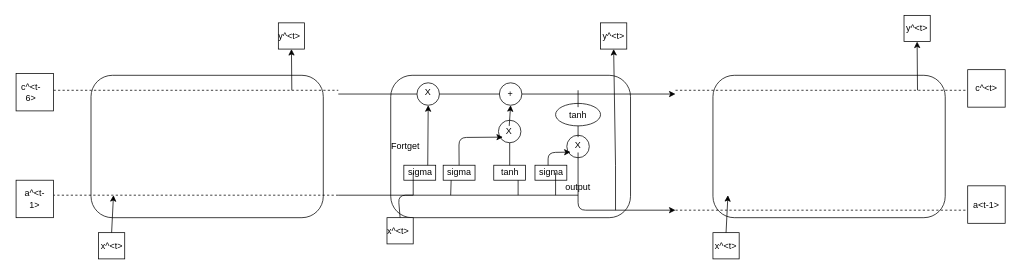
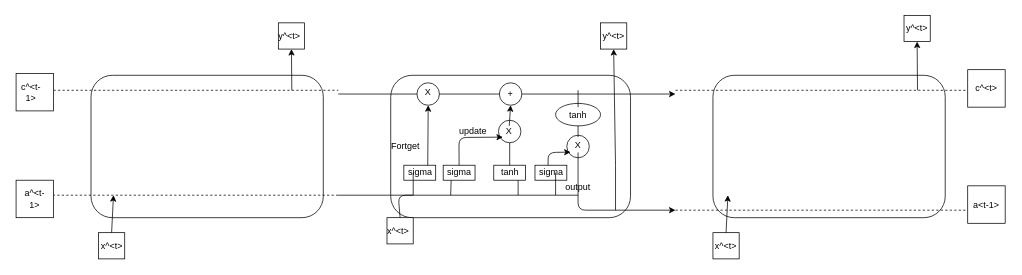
node "c^<t-6>": label "c^<t-6>" -> "c^<t-1>"
node "update": added
